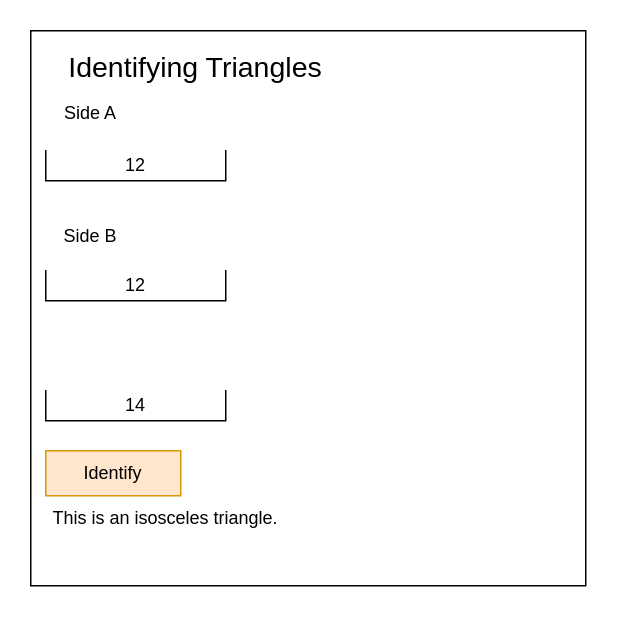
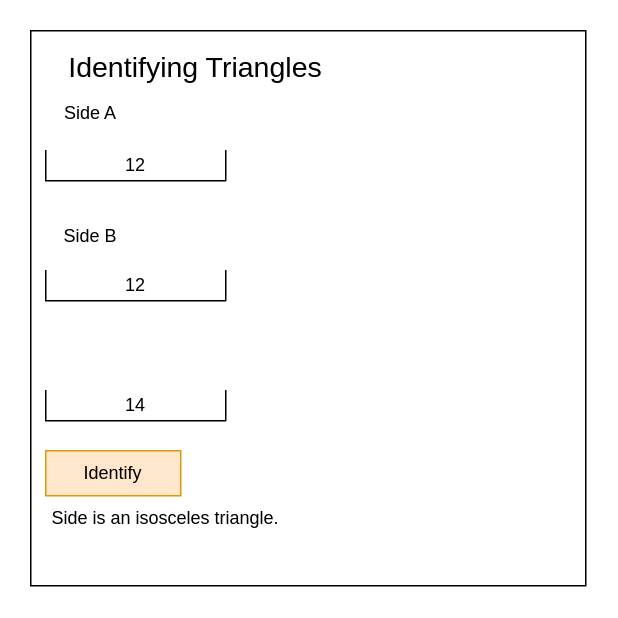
node "This is an isosceles triangle.": label "This is an isosceles triangle." -> "Side is an isosceles triangle."
